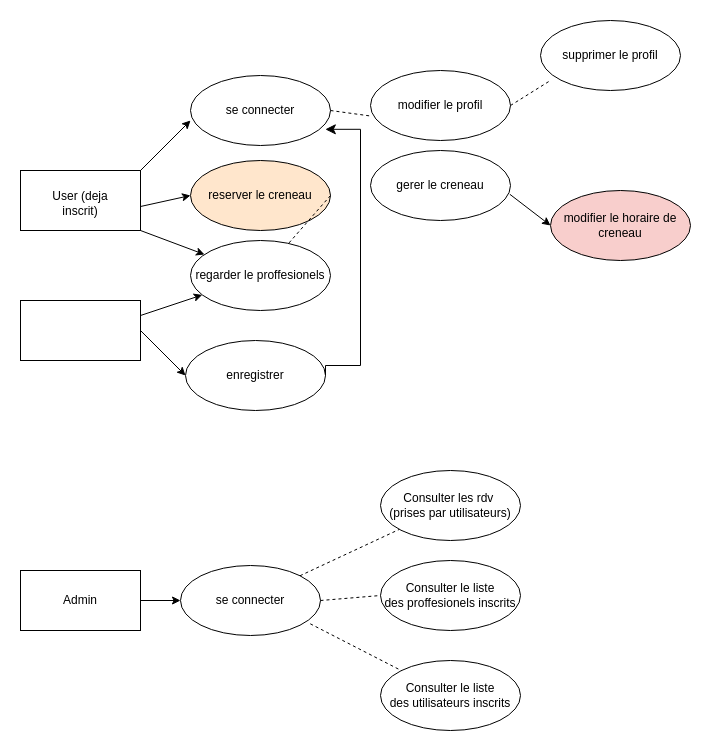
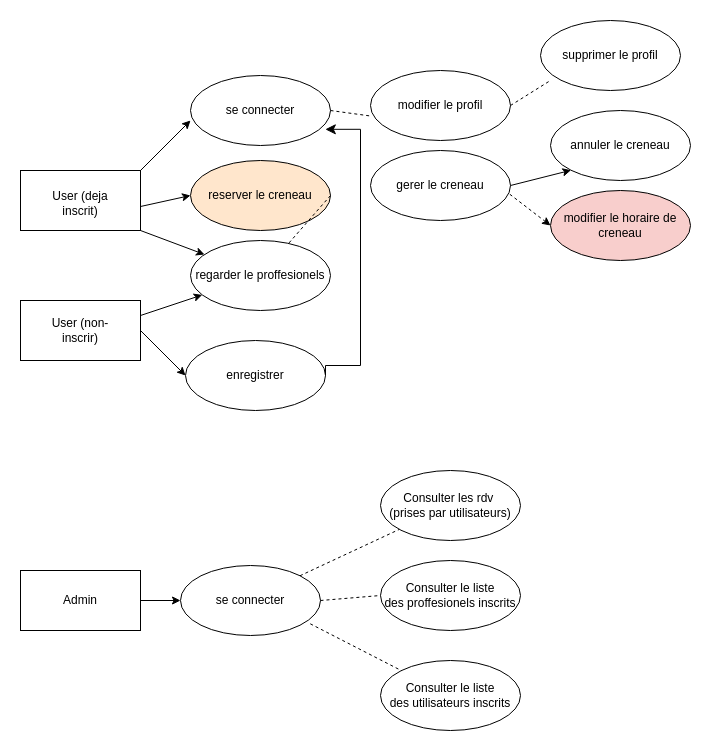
node "annuler le creneau": added
edge "gerer le creneau" -> "annuler le creneau": added
edge "gerer le creneau" -> "modifier le horaire de creneau": style solid -> dashed
node "User (non-inscrir)": added
